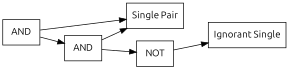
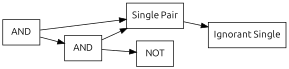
edge "NOT" -> "Ignorant Single": now "Single Pair" -> "Ignorant Single"
